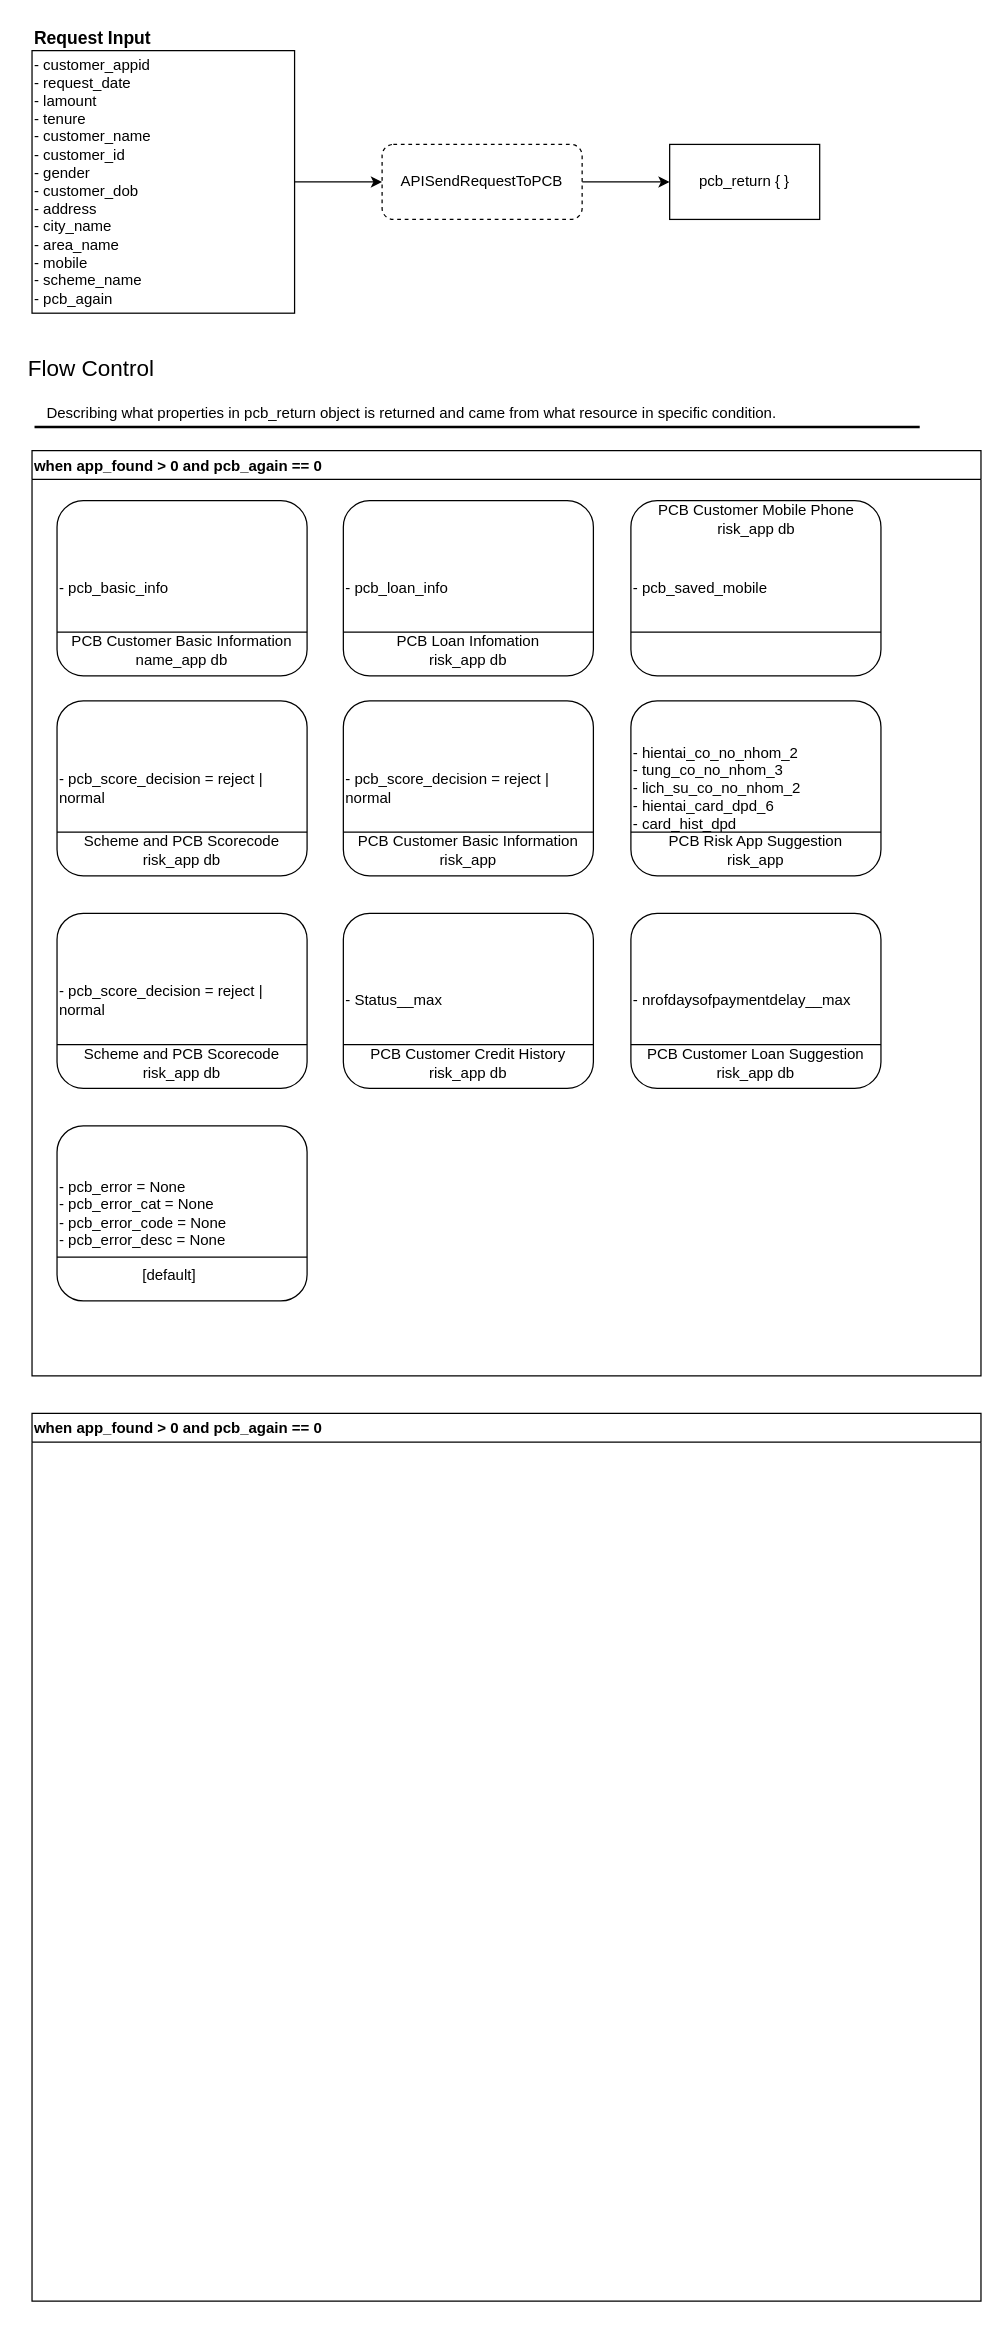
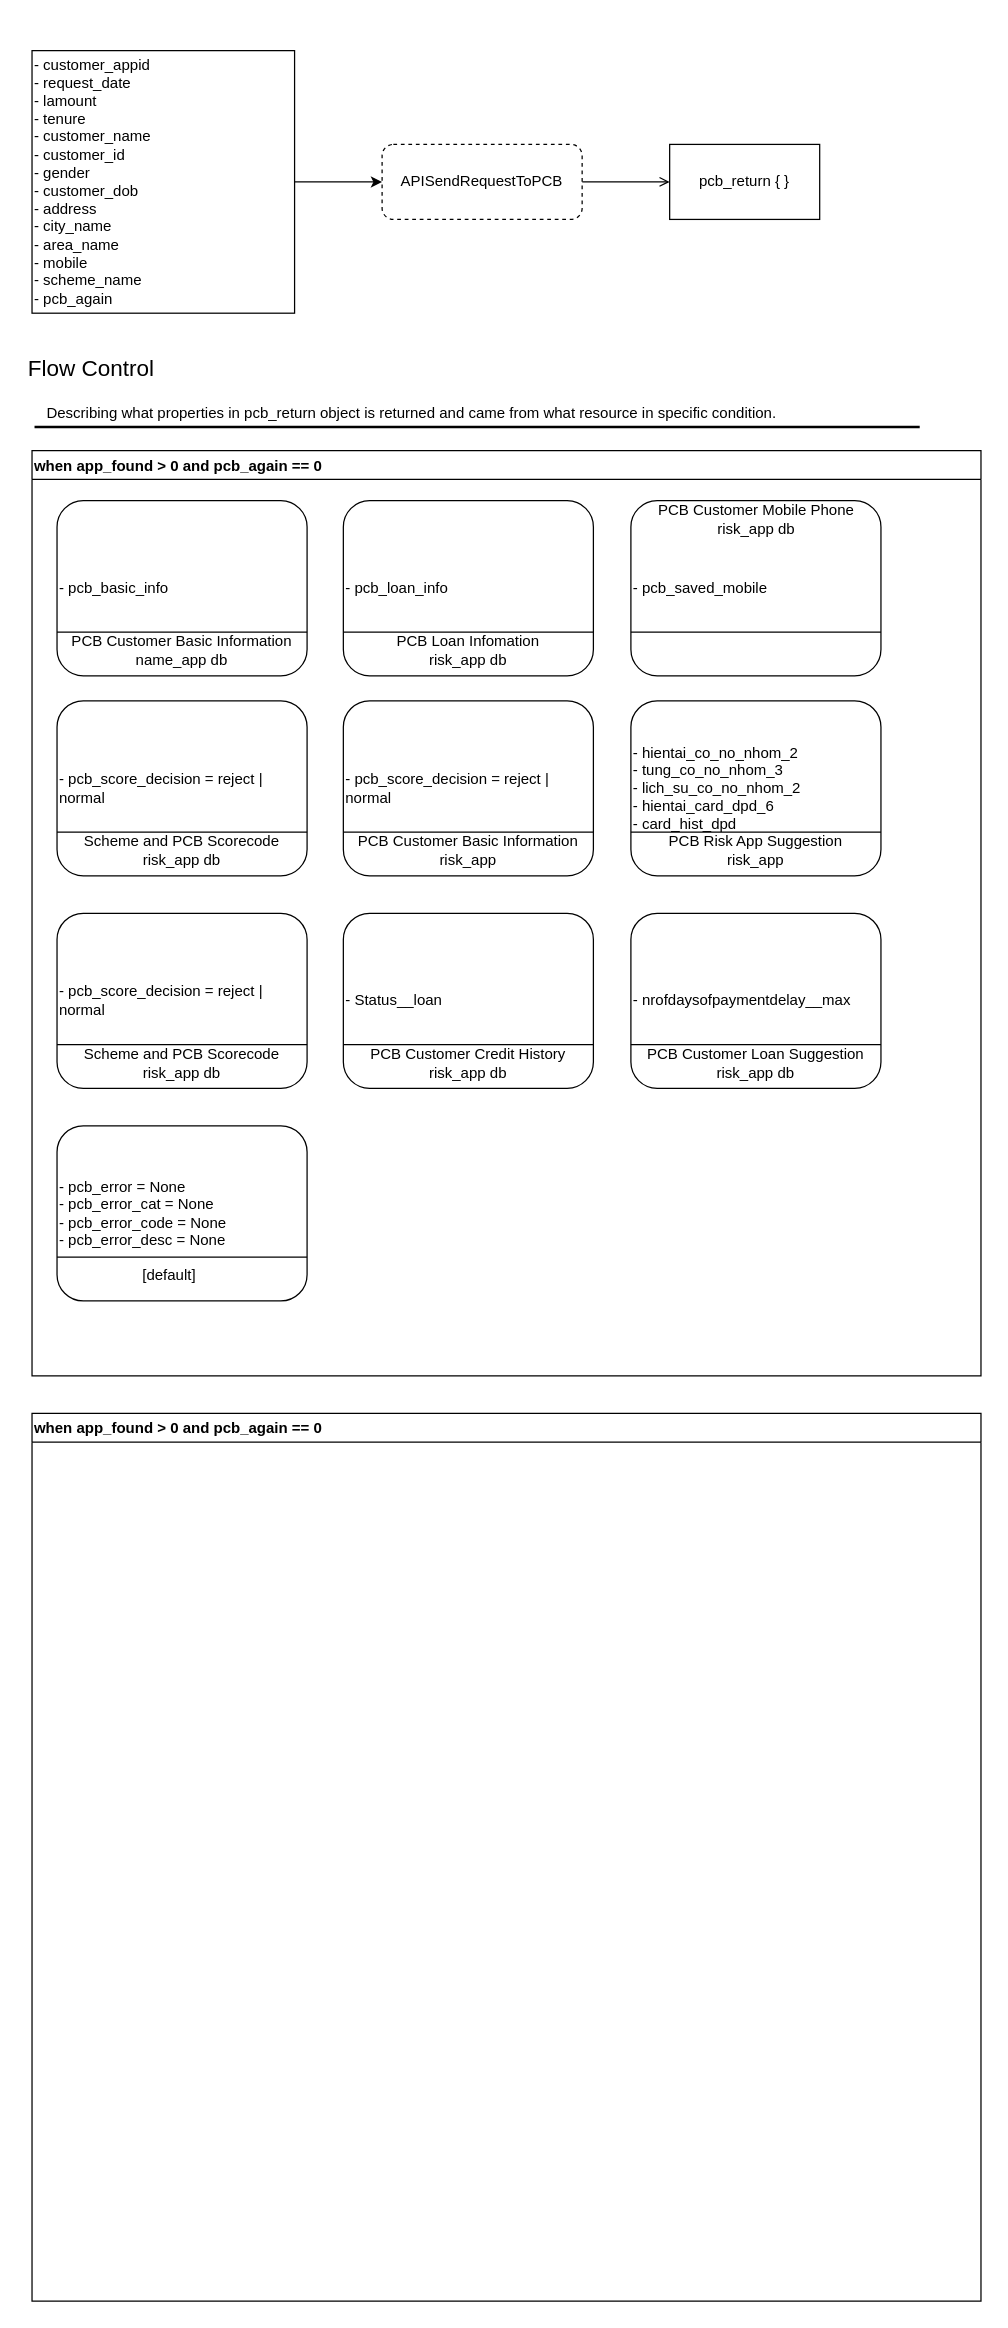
node "Request Input": removed
edge "APISendRequestToPCB" -> "pcb_return { }": arrowhead classic -> open
node "- Status__max": label "- Status__max" -> "- Status__loan"
